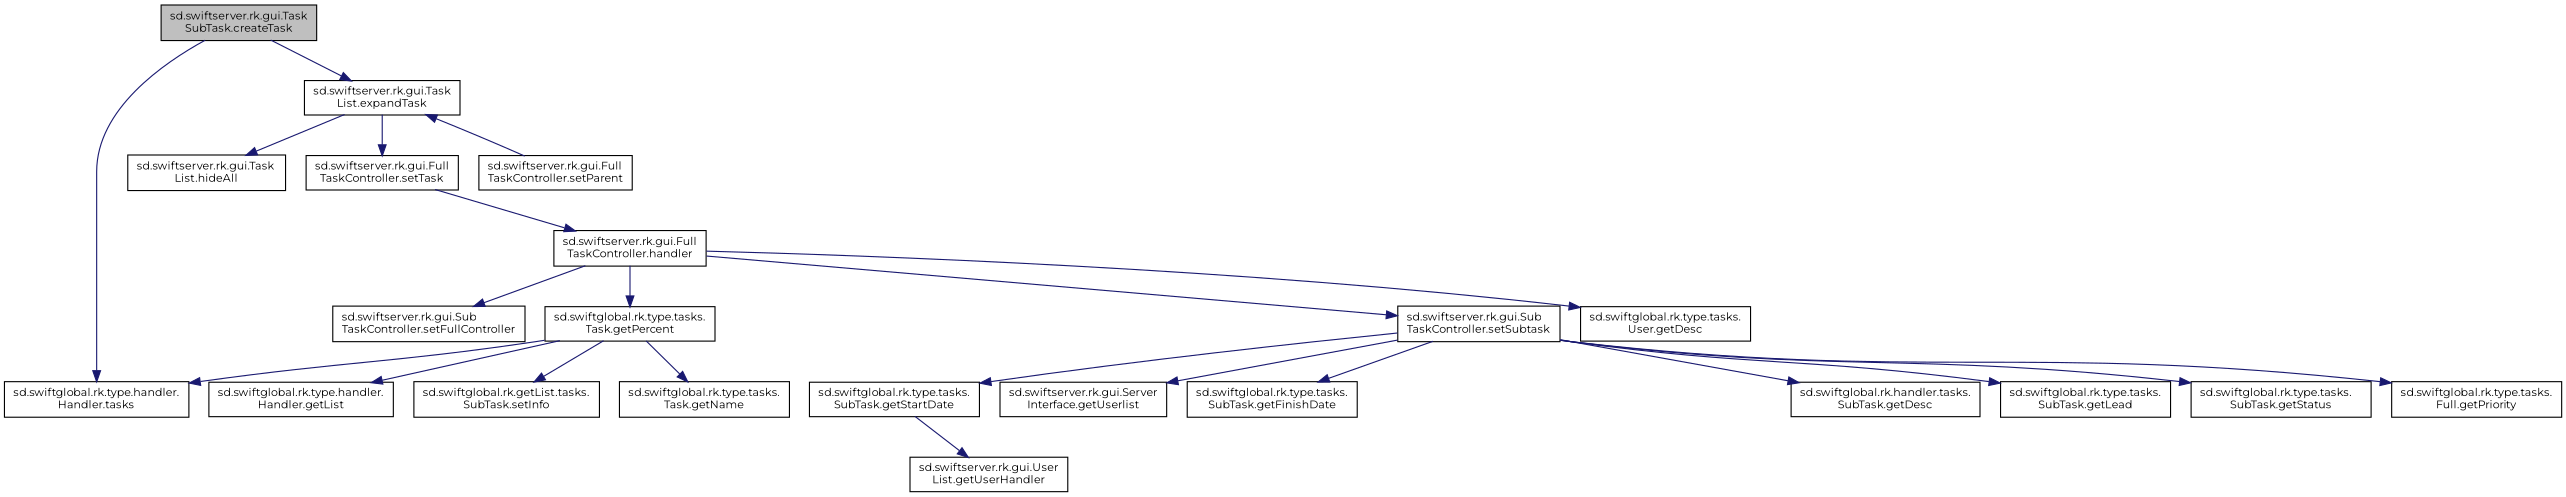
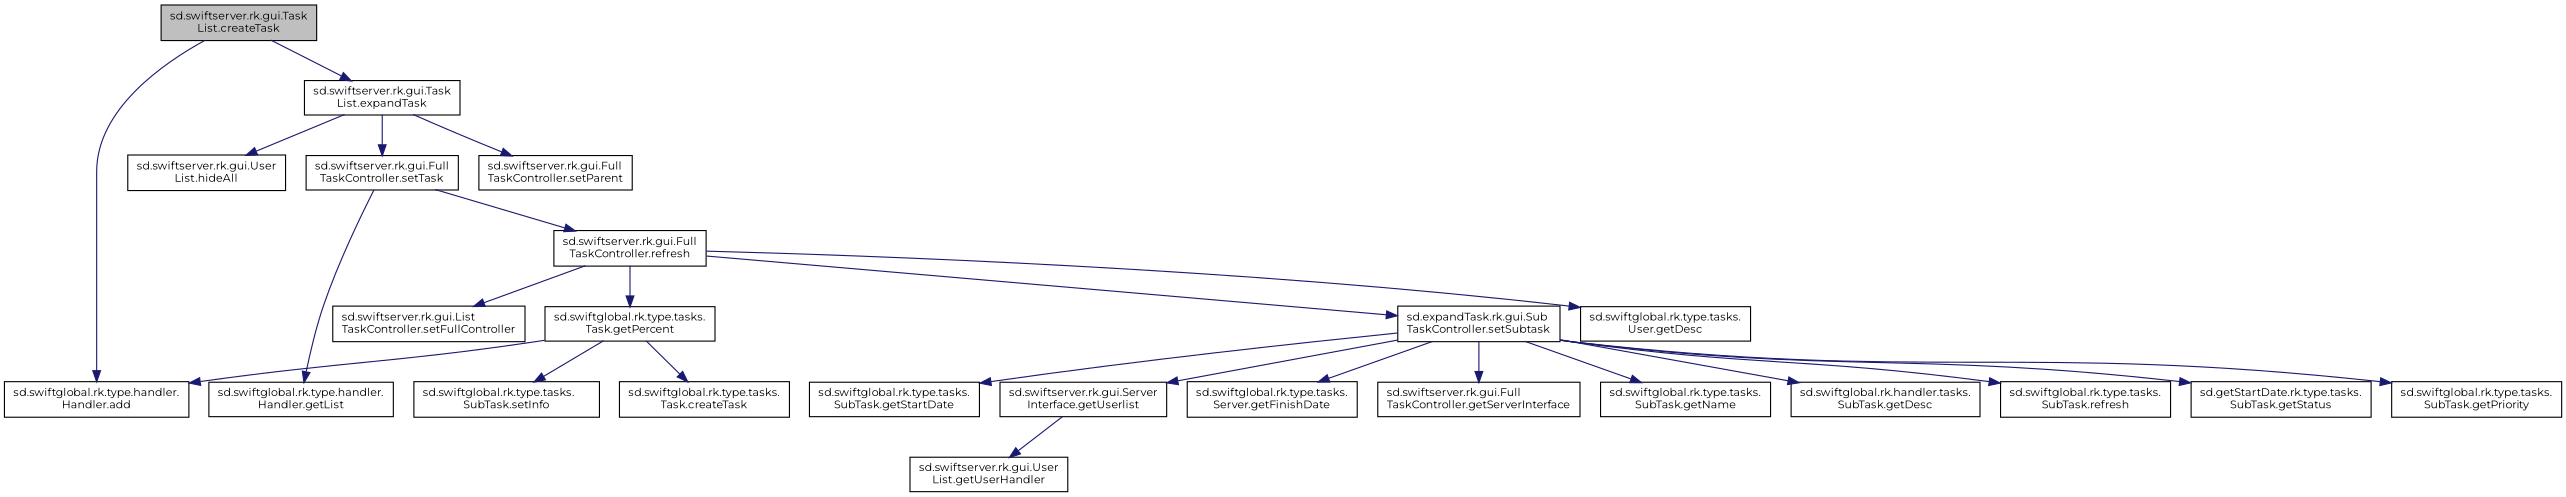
node "sd.swiftserver.rk.gui.Task SubTask.createTask": label "sd.swiftserver.rk.gui.Task SubTask.createTask" -> "sd.swiftserver.rk.gui.Task List.createTask"
edge "sd.swiftserver.rk.gui.Full TaskController.setParent" -> "sd.swiftserver.rk.gui.Task List.expandTask": reversed
node "sd.swiftserver.rk.gui.Task List.hideAll": label "sd.swiftserver.rk.gui.Task List.hideAll" -> "sd.swiftserver.rk.gui.User List.hideAll"
node "sd.swiftserver.rk.gui.Full TaskController.handler": label "sd.swiftserver.rk.gui.Full TaskController.handler" -> "sd.swiftserver.rk.gui.Full TaskController.refresh"
node "sd.swiftserver.rk.gui.Sub TaskController.setFullController": label "sd.swiftserver.rk.gui.Sub TaskController.setFullController" -> "sd.swiftserver.rk.gui.List TaskController.setFullController"
node "sd.swiftserver.rk.gui.Sub TaskController.setSubtask": label "sd.swiftserver.rk.gui.Sub TaskController.setSubtask" -> "sd.expandTask.rk.gui.Sub TaskController.setSubtask"
edge "sd.swiftglobal.rk.type.tasks. Task.getPercent" -> "sd.swiftglobal.rk.type.handler. Handler.getList": now "sd.swiftserver.rk.gui.Full TaskController.setTask" -> "sd.swiftglobal.rk.type.handler. Handler.getList"
node "sd.swiftglobal.rk.type.handler. Handler.tasks": label "sd.swiftglobal.rk.type.handler. Handler.tasks" -> "sd.swiftglobal.rk.type.handler. Handler.add"
node "sd.swiftglobal.rk.getList.tasks. SubTask.setInfo": label "sd.swiftglobal.rk.getList.tasks. SubTask.setInfo" -> "sd.swiftglobal.rk.type.tasks. SubTask.setInfo"
node "sd.swiftglobal.rk.type.tasks. Task.getName": label "sd.swiftglobal.rk.type.tasks. Task.getName" -> "sd.swiftglobal.rk.type.tasks. Task.createTask"
node "sd.swiftglobal.rk.type.tasks. SubTask.getFinishDate": label "sd.swiftglobal.rk.type.tasks. SubTask.getFinishDate" -> "sd.swiftglobal.rk.type.tasks. Server.getFinishDate"
node "sd.swiftserver.rk.gui.Full TaskController.getServerInterface": added
node "sd.swiftglobal.rk.type.tasks. SubTask.getName": added
node "sd.swiftglobal.rk.type.tasks. SubTask.getLead": label "sd.swiftglobal.rk.type.tasks. SubTask.getLead" -> "sd.swiftglobal.rk.type.tasks. SubTask.refresh"
node "sd.swiftglobal.rk.type.tasks. SubTask.getStatus": label "sd.swiftglobal.rk.type.tasks. SubTask.getStatus" -> "sd.getStartDate.rk.type.tasks. SubTask.getStatus"
node "sd.swiftglobal.rk.type.tasks. Full.getPriority": label "sd.swiftglobal.rk.type.tasks. Full.getPriority" -> "sd.swiftglobal.rk.type.tasks. SubTask.getPriority"
edge "sd.swiftglobal.rk.type.tasks. SubTask.getStartDate" -> "sd.swiftserver.rk.gui.User List.getUserHandler": now "sd.swiftserver.rk.gui.Server Interface.getUserlist" -> "sd.swiftserver.rk.gui.User List.getUserHandler"
